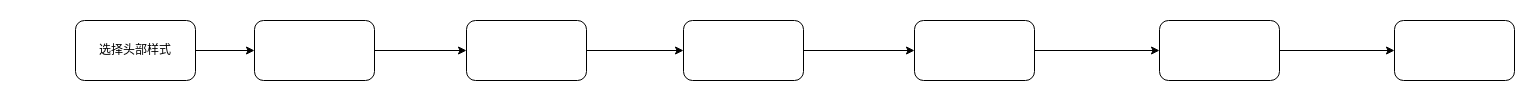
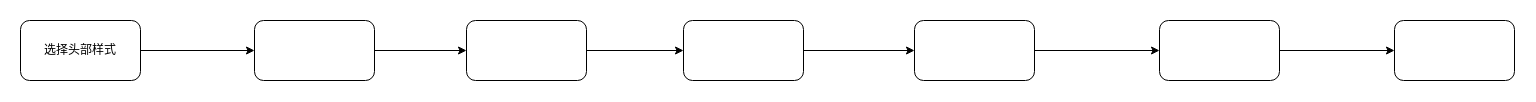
node "选择头部样式": moved (136, 51) -> (81, 51)
